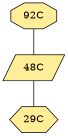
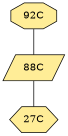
node "48C": label "48C" -> "88C"
node "29C": label "29C" -> "27C"
